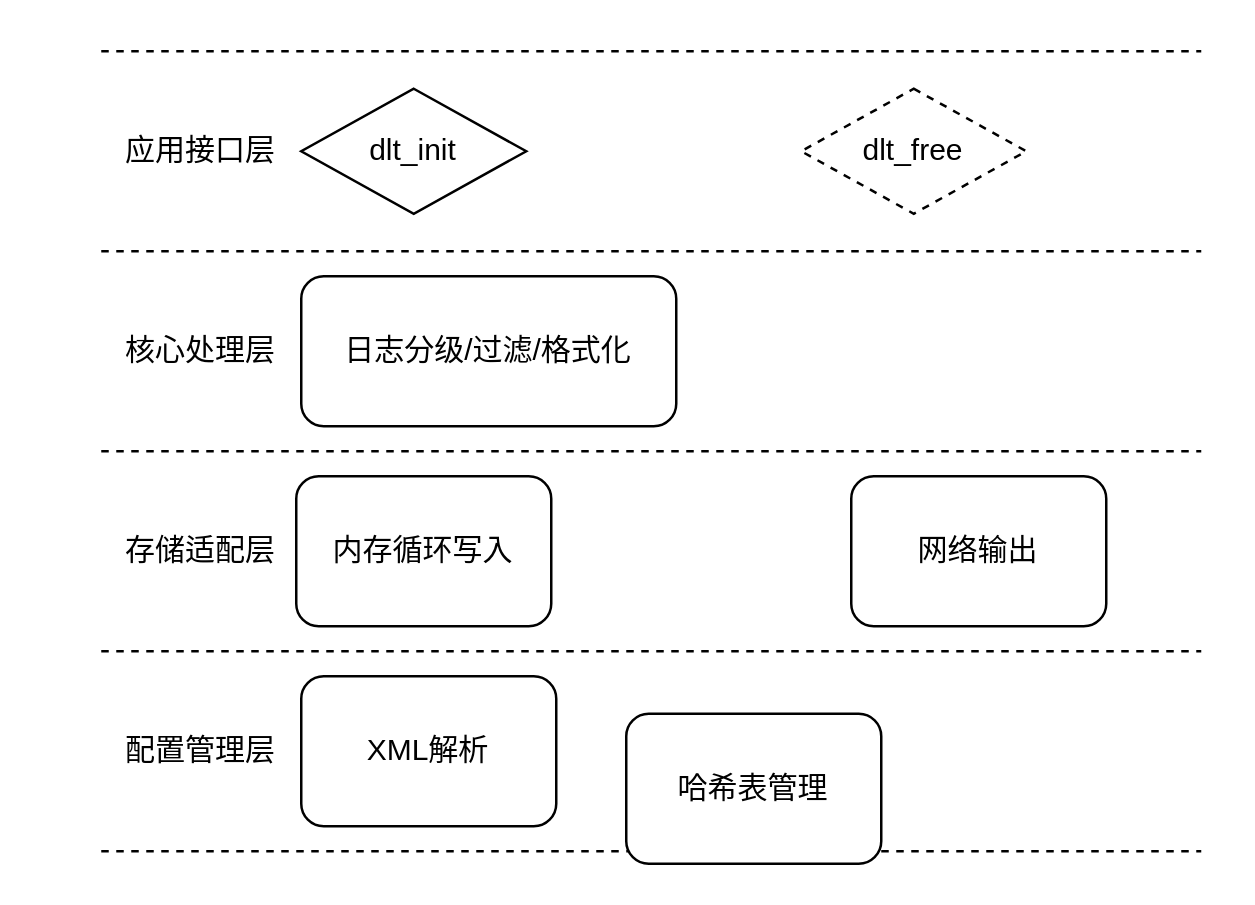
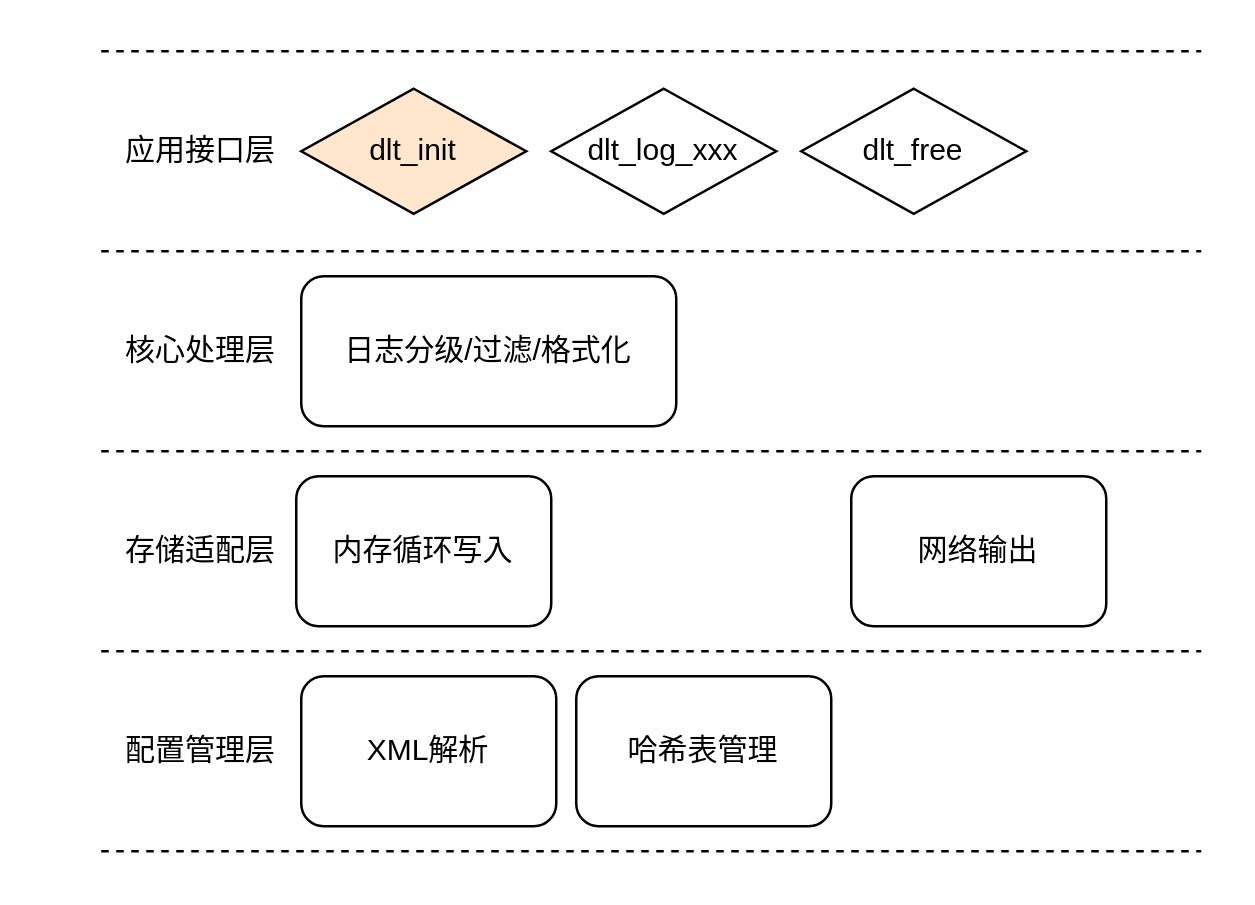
node "dlt_init": fillcolor #ffffff -> #ffe6cc
node "dlt_log_xxx": added
node "dlt_free": style dashed -> solid
node "哈希表管理": moved (754, 789) -> (704, 751)
